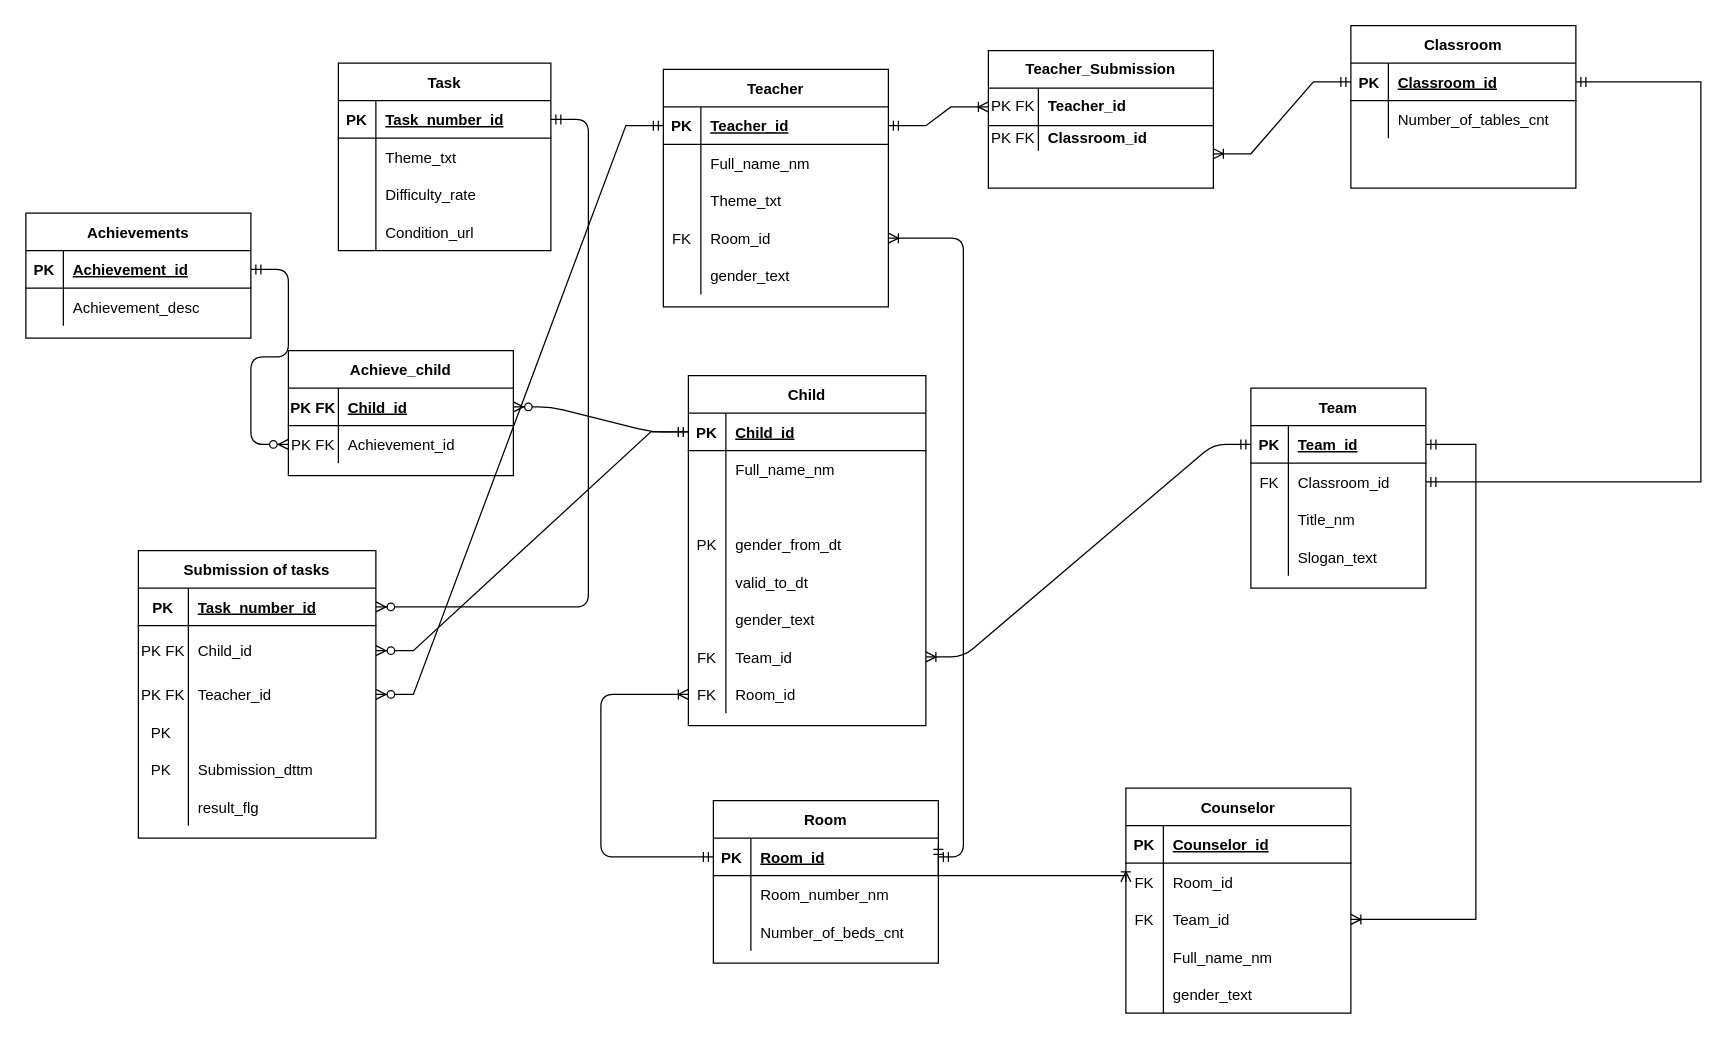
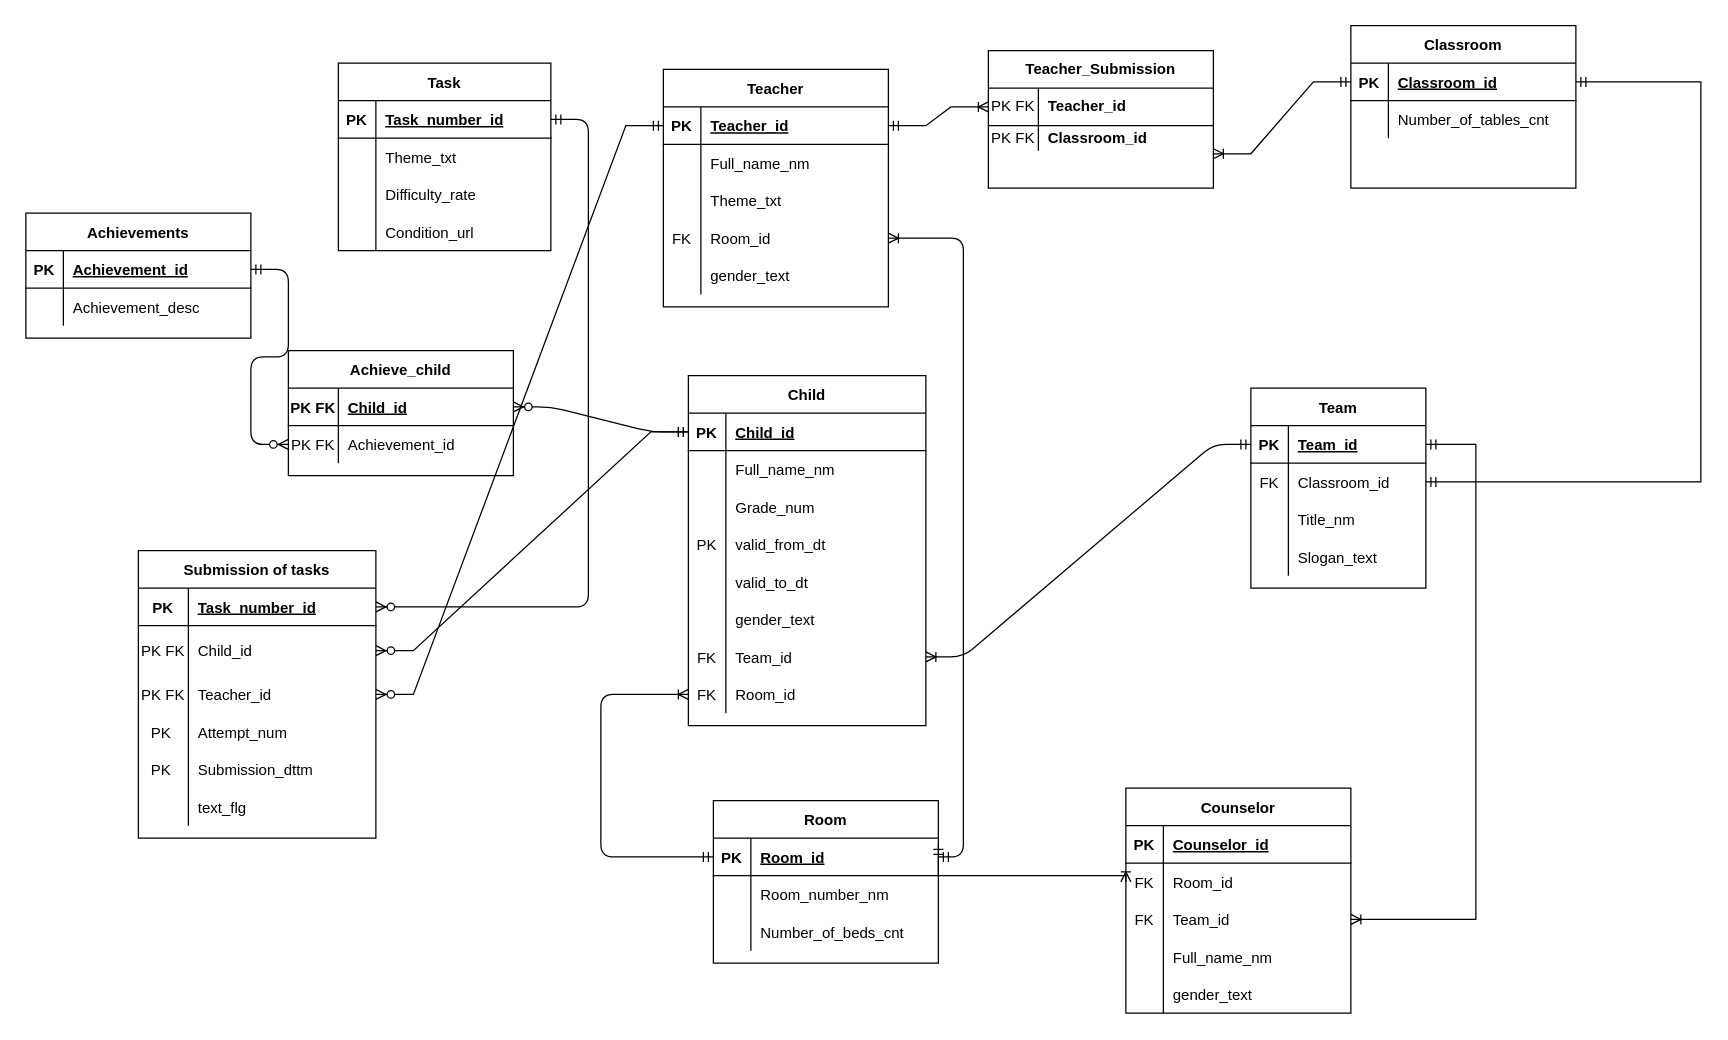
node "Grade_num": added
node "gender_from_dt": label "gender_from_dt" -> "valid_from_dt"
node "Attempt_num": added
node "result_flg": label "result_flg" -> "text_flg"
